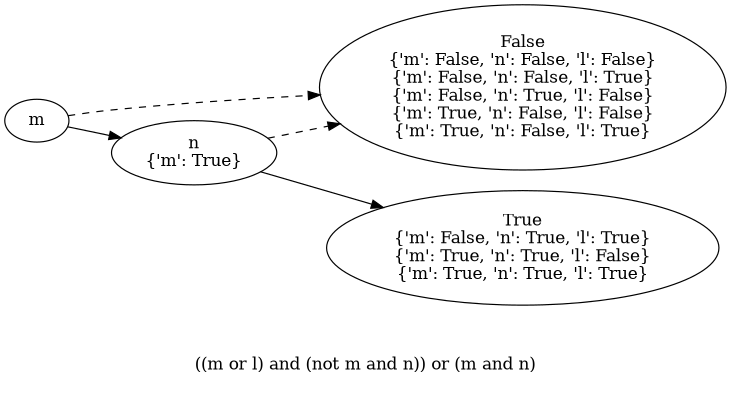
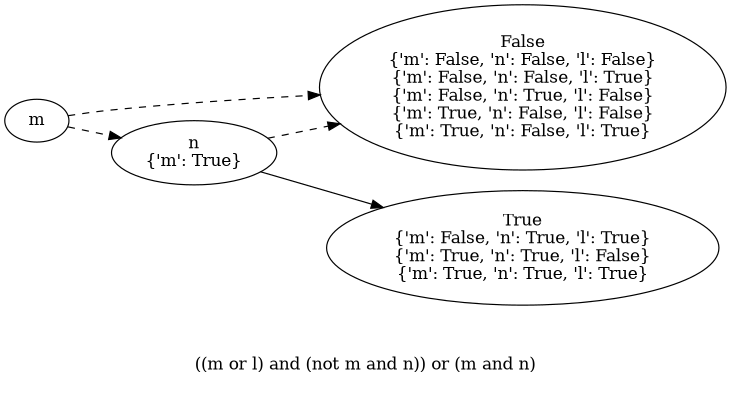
edge "m" -> "n {'m': True}": style solid -> dashed
